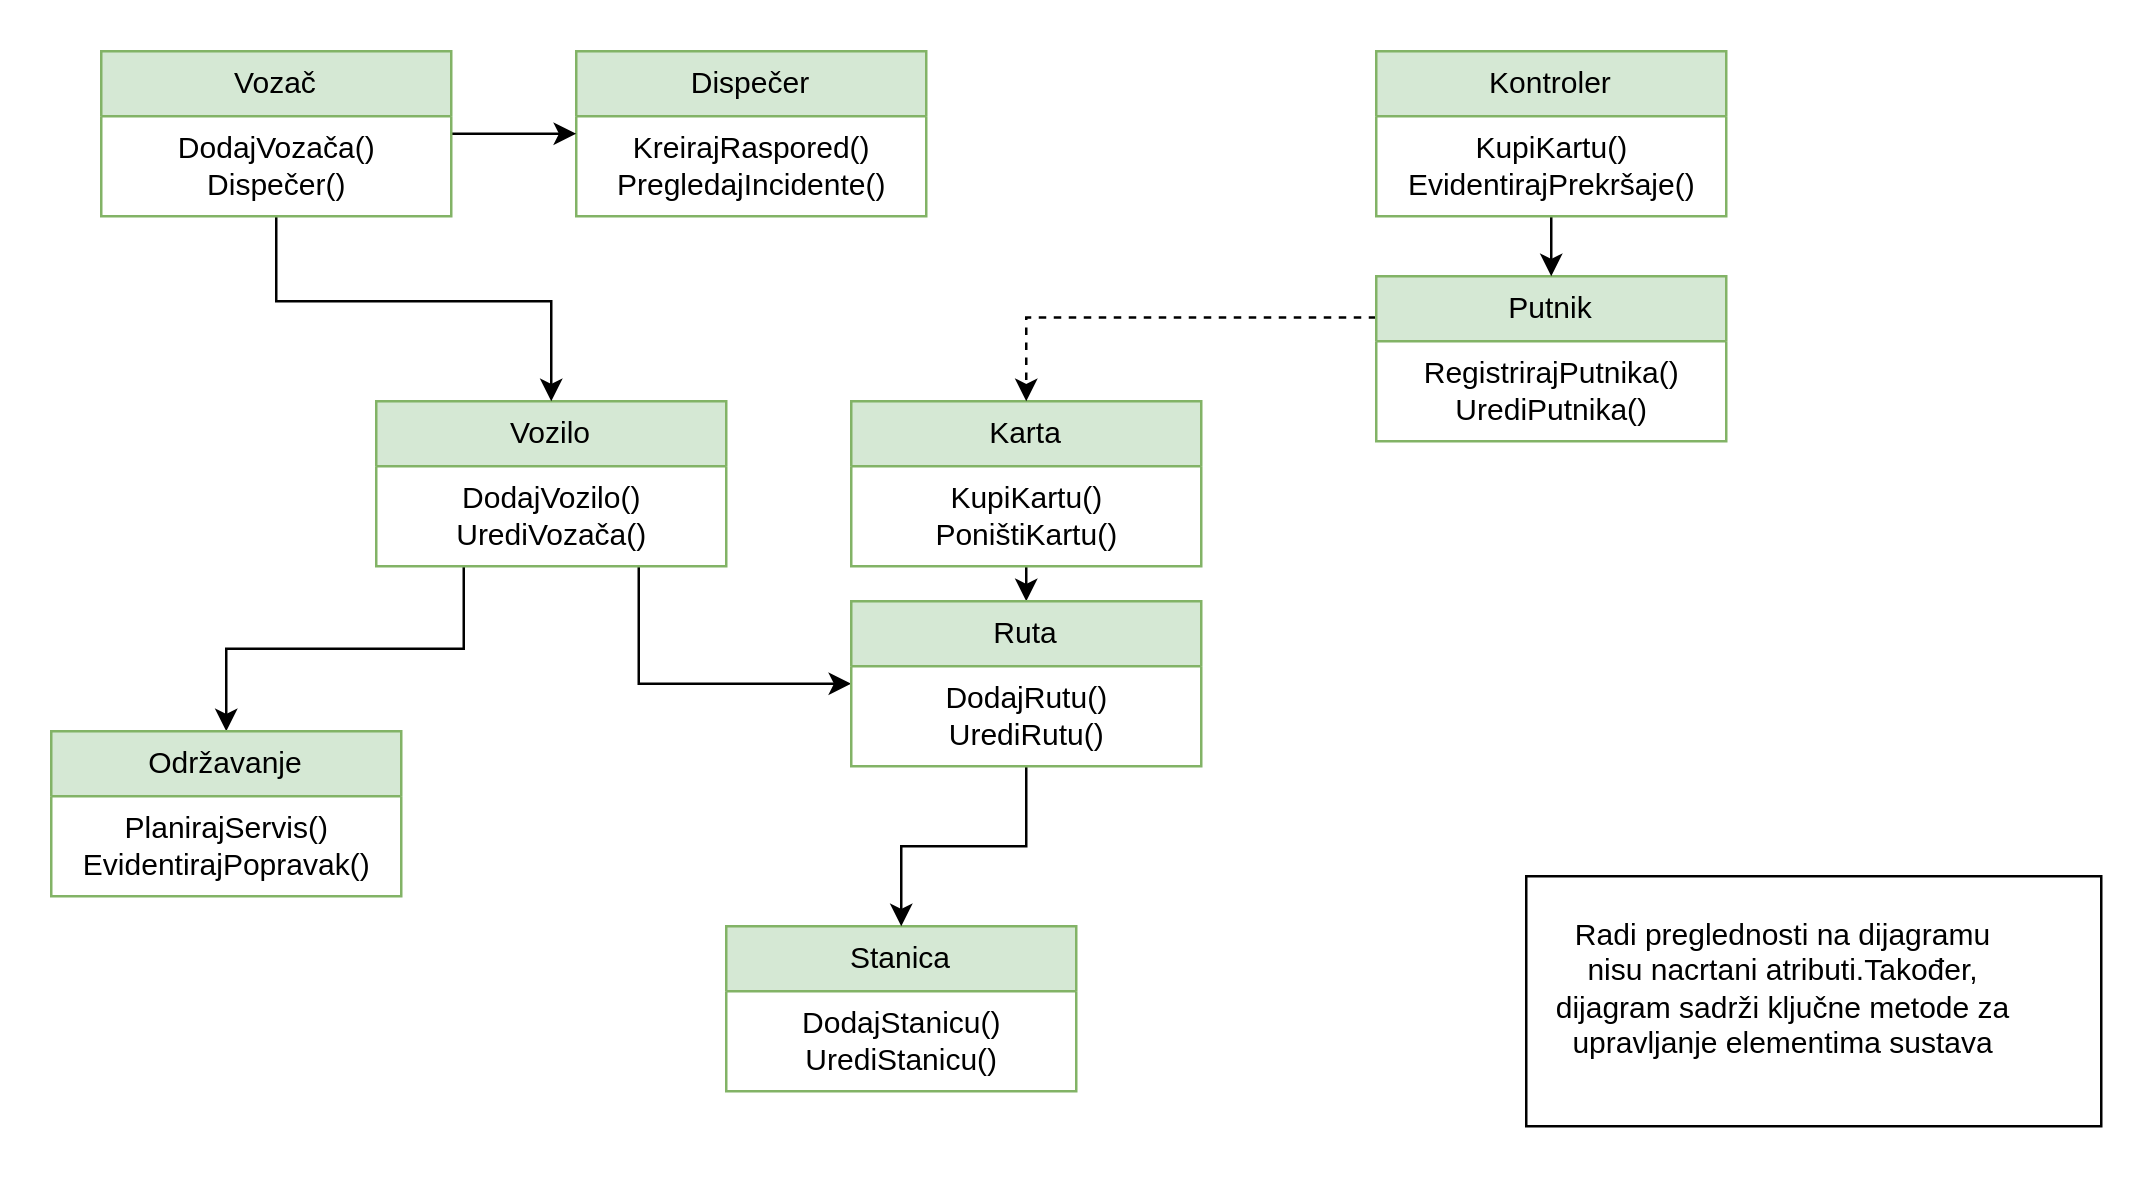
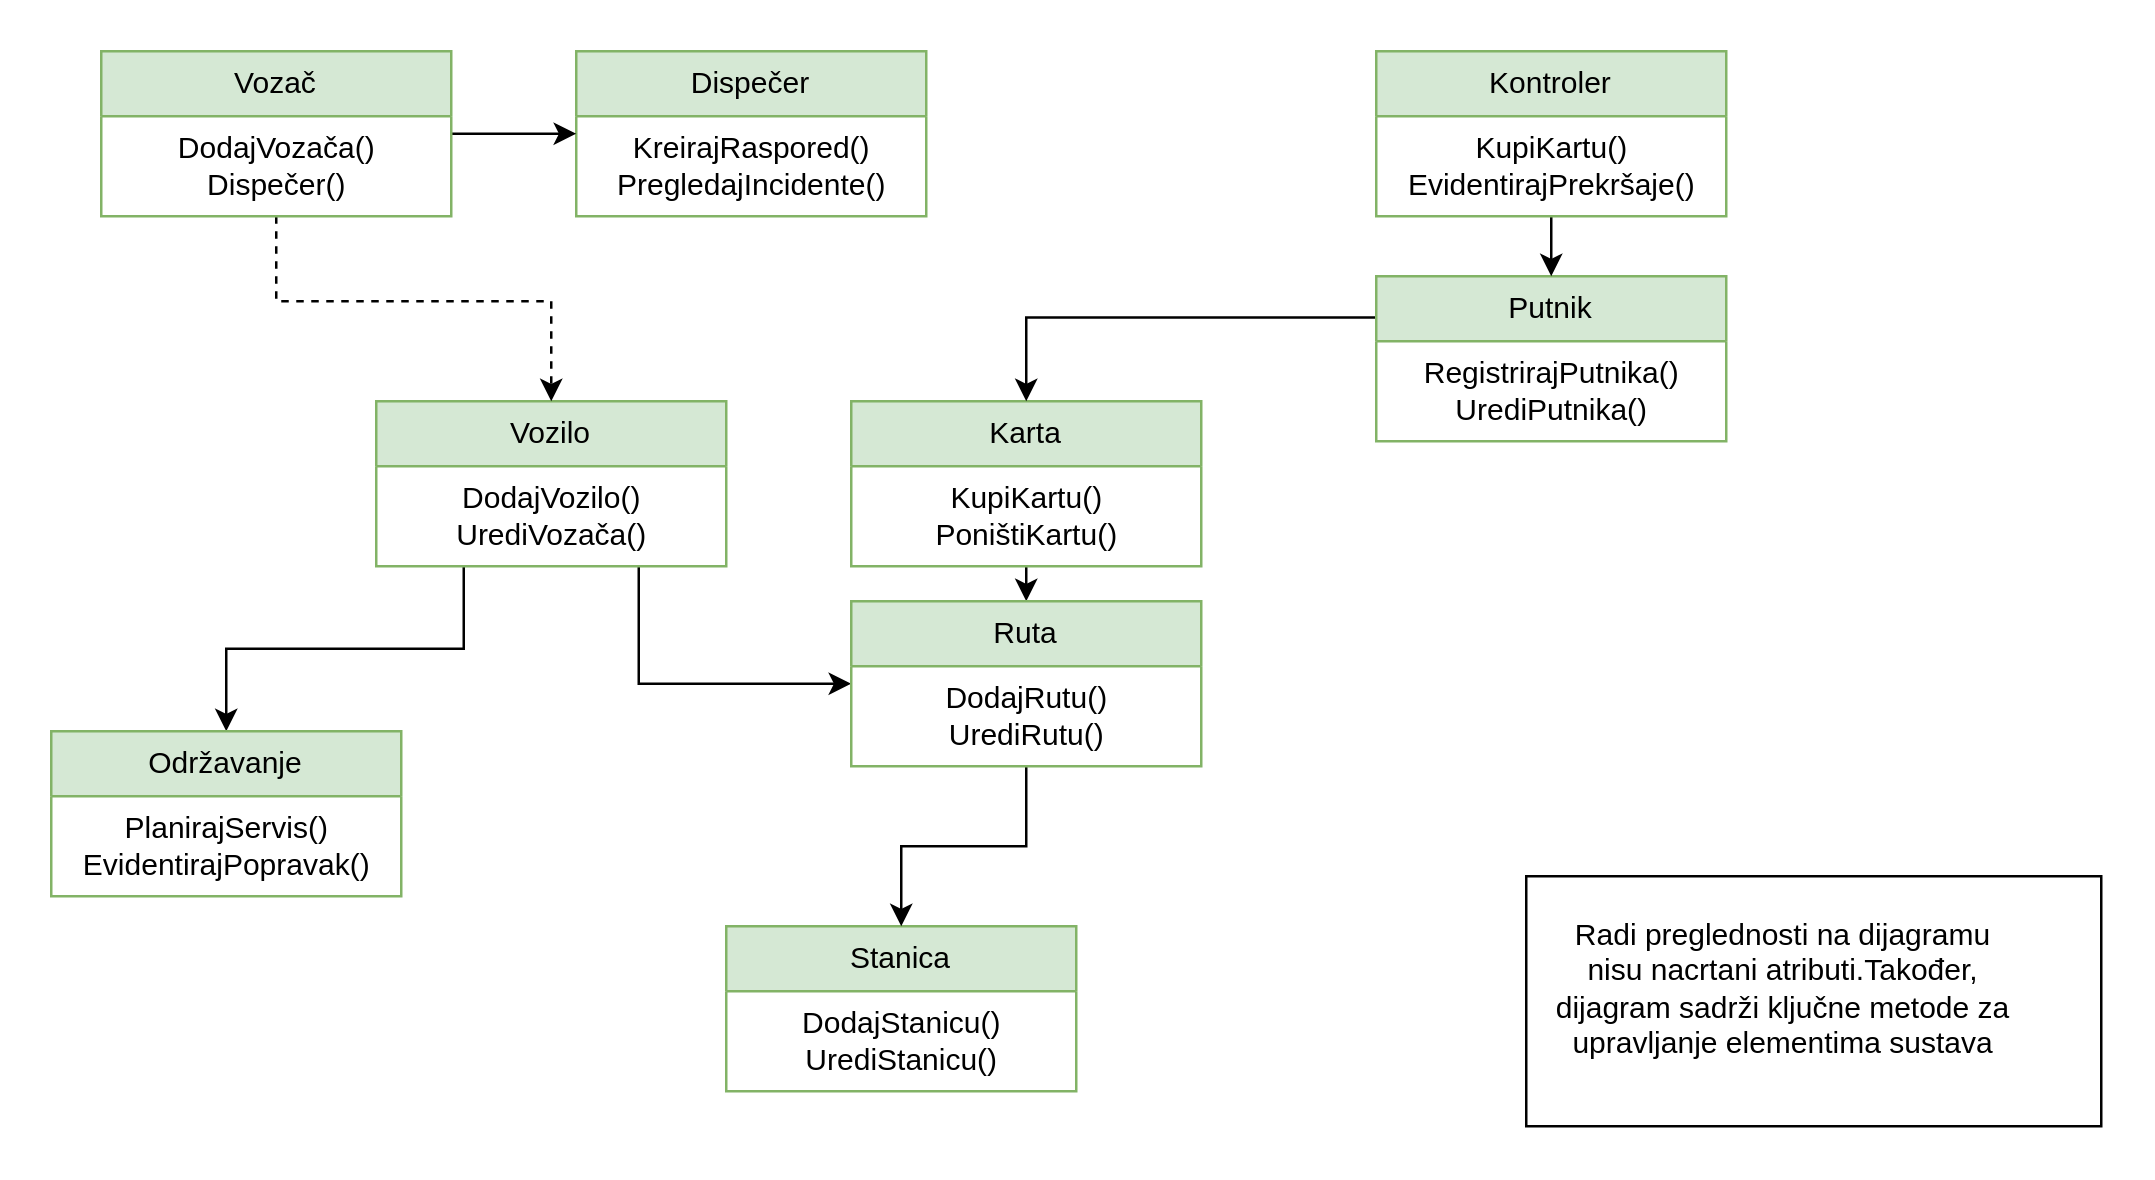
edge "Vozač" -> "Vozilo": style solid -> dashed
edge "Putnik" -> "Karta": style dashed -> solid
